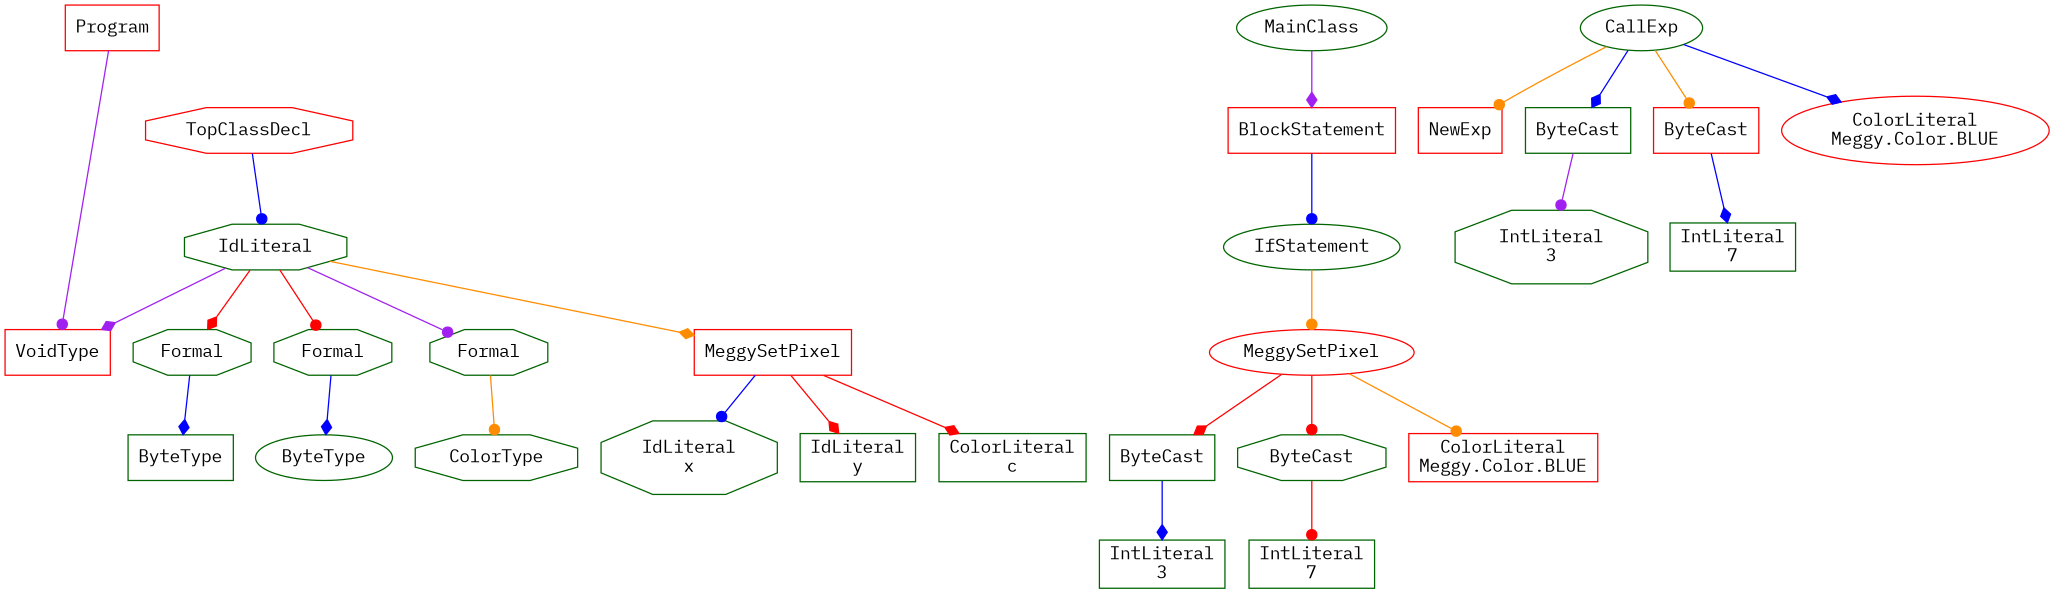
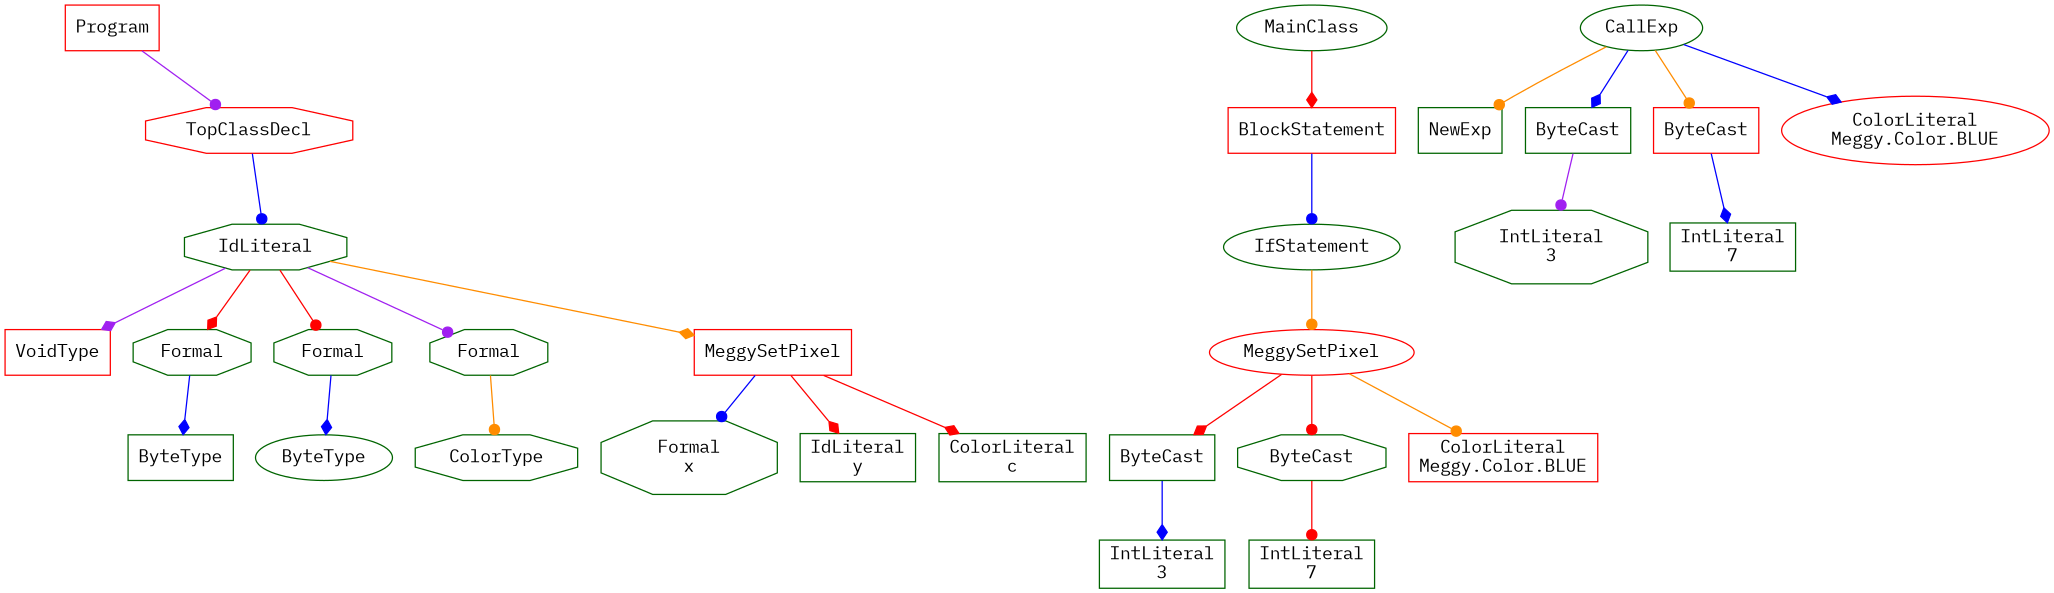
edge "MainClass" -> "BlockStatement": color purple -> red
node "NewExp": color red -> darkgreen
edge "Program" -> "VoidType": now "Program" -> "TopClassDecl"
node "IdLiteral x": label "IdLiteral x" -> "Formal x"
